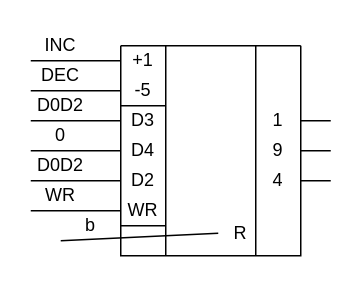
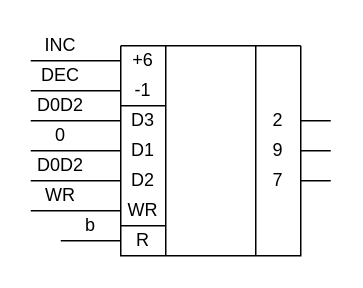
node "+1": label "+1" -> "+6"
node "-5": label "-5" -> "-1"
node "1": label "1" -> "2"
node "D4": label "D4" -> "D1"
node "4": label "4" -> "7"
node "R": moved (241, 233) -> (143, 241)
